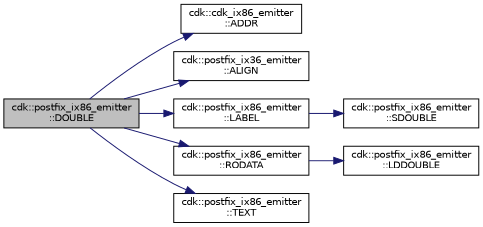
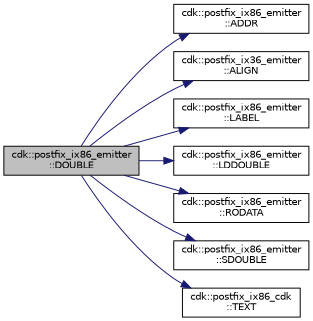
node "cdk::cdk_ix86_emitter ::ADDR": label "cdk::cdk_ix86_emitter ::ADDR" -> "cdk::postfix_ix86_emitter ::ADDR"
edge "cdk::postfix_ix86_emitter ::LABEL" -> "cdk::postfix_ix86_emitter ::SDOUBLE": now "cdk::postfix_ix86_emitter ::DOUBLE" -> "cdk::postfix_ix86_emitter ::SDOUBLE"
edge "cdk::postfix_ix86_emitter ::RODATA" -> "cdk::postfix_ix86_emitter ::LDDOUBLE": now "cdk::postfix_ix86_emitter ::DOUBLE" -> "cdk::postfix_ix86_emitter ::LDDOUBLE"
node "cdk::postfix_ix86_emitter ::TEXT": label "cdk::postfix_ix86_emitter ::TEXT" -> "cdk::postfix_ix86_cdk ::TEXT"
